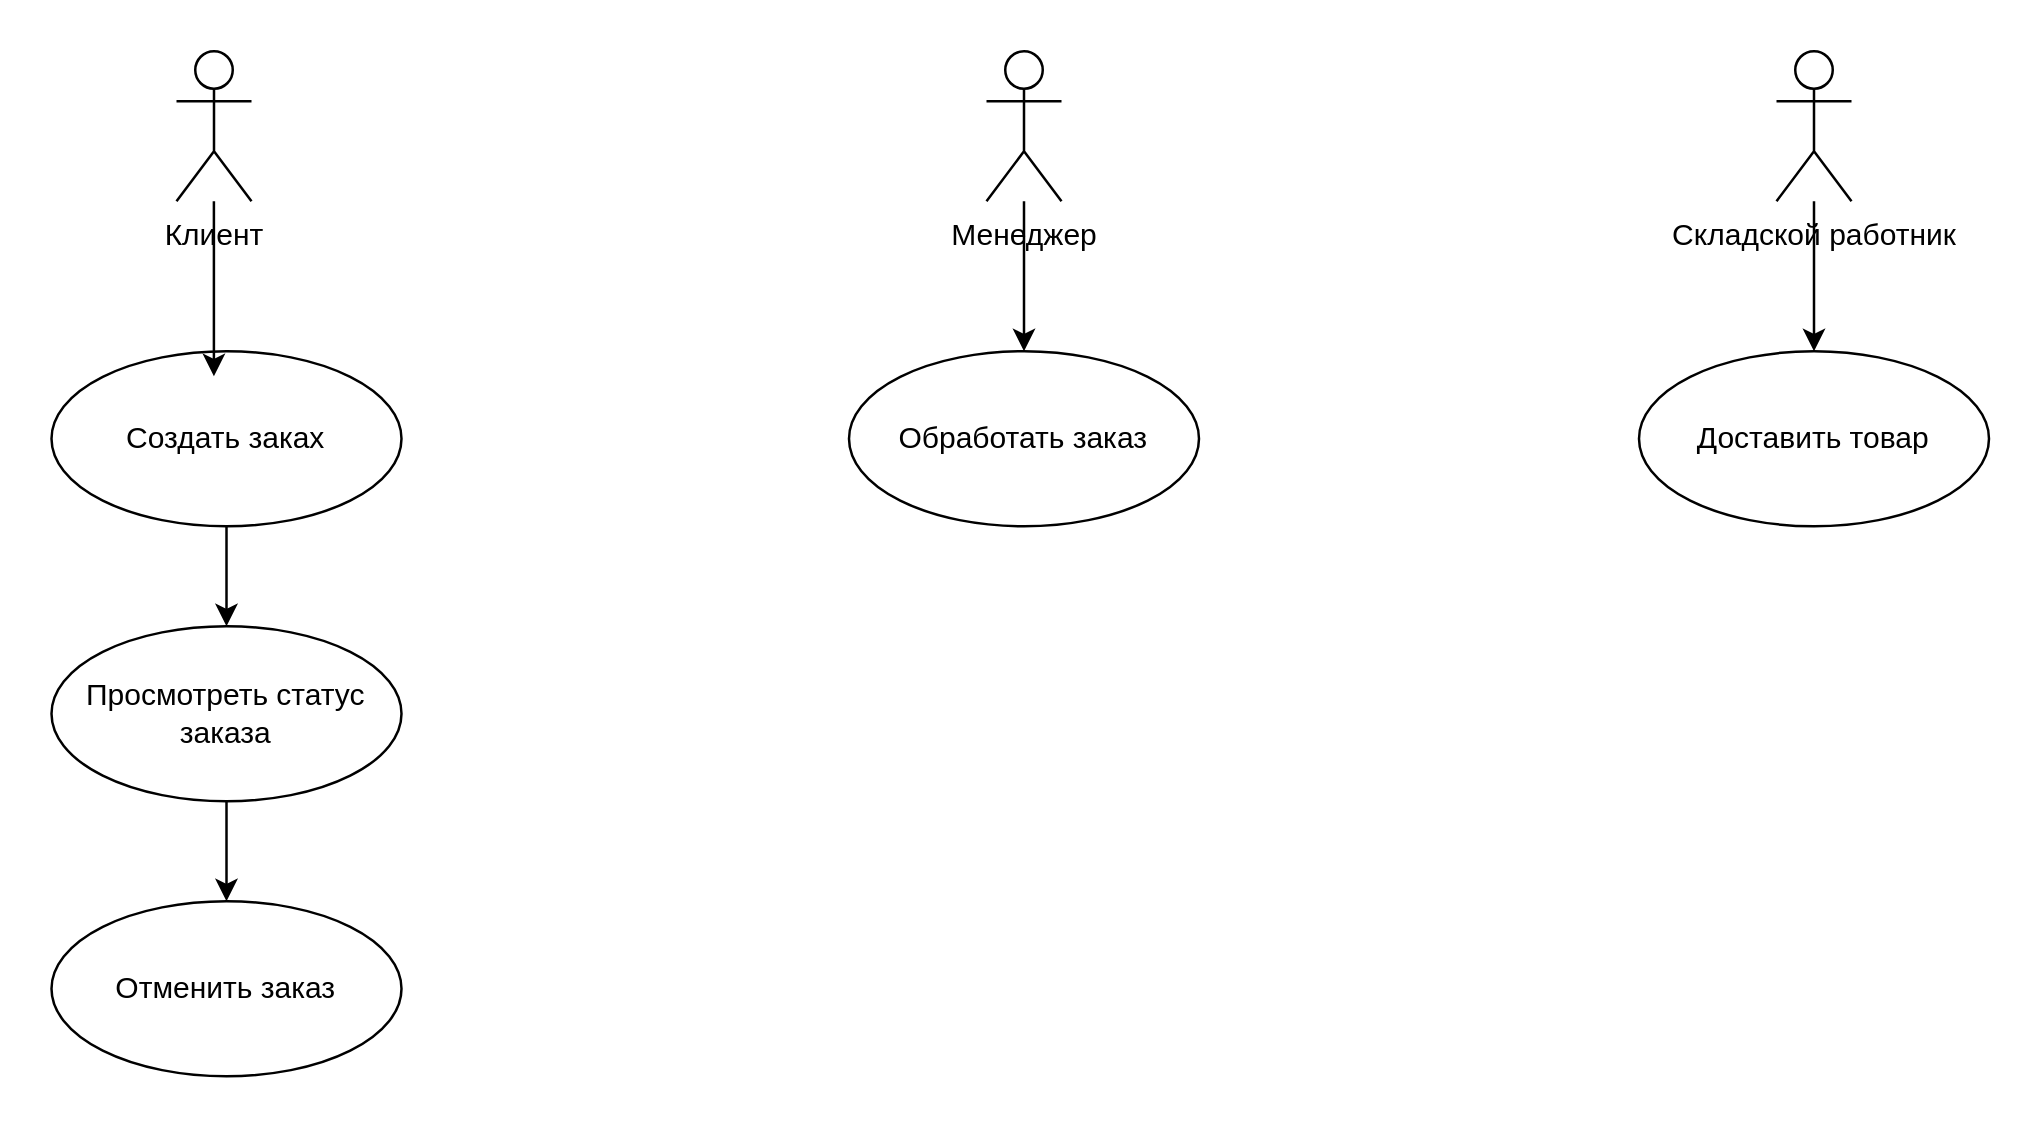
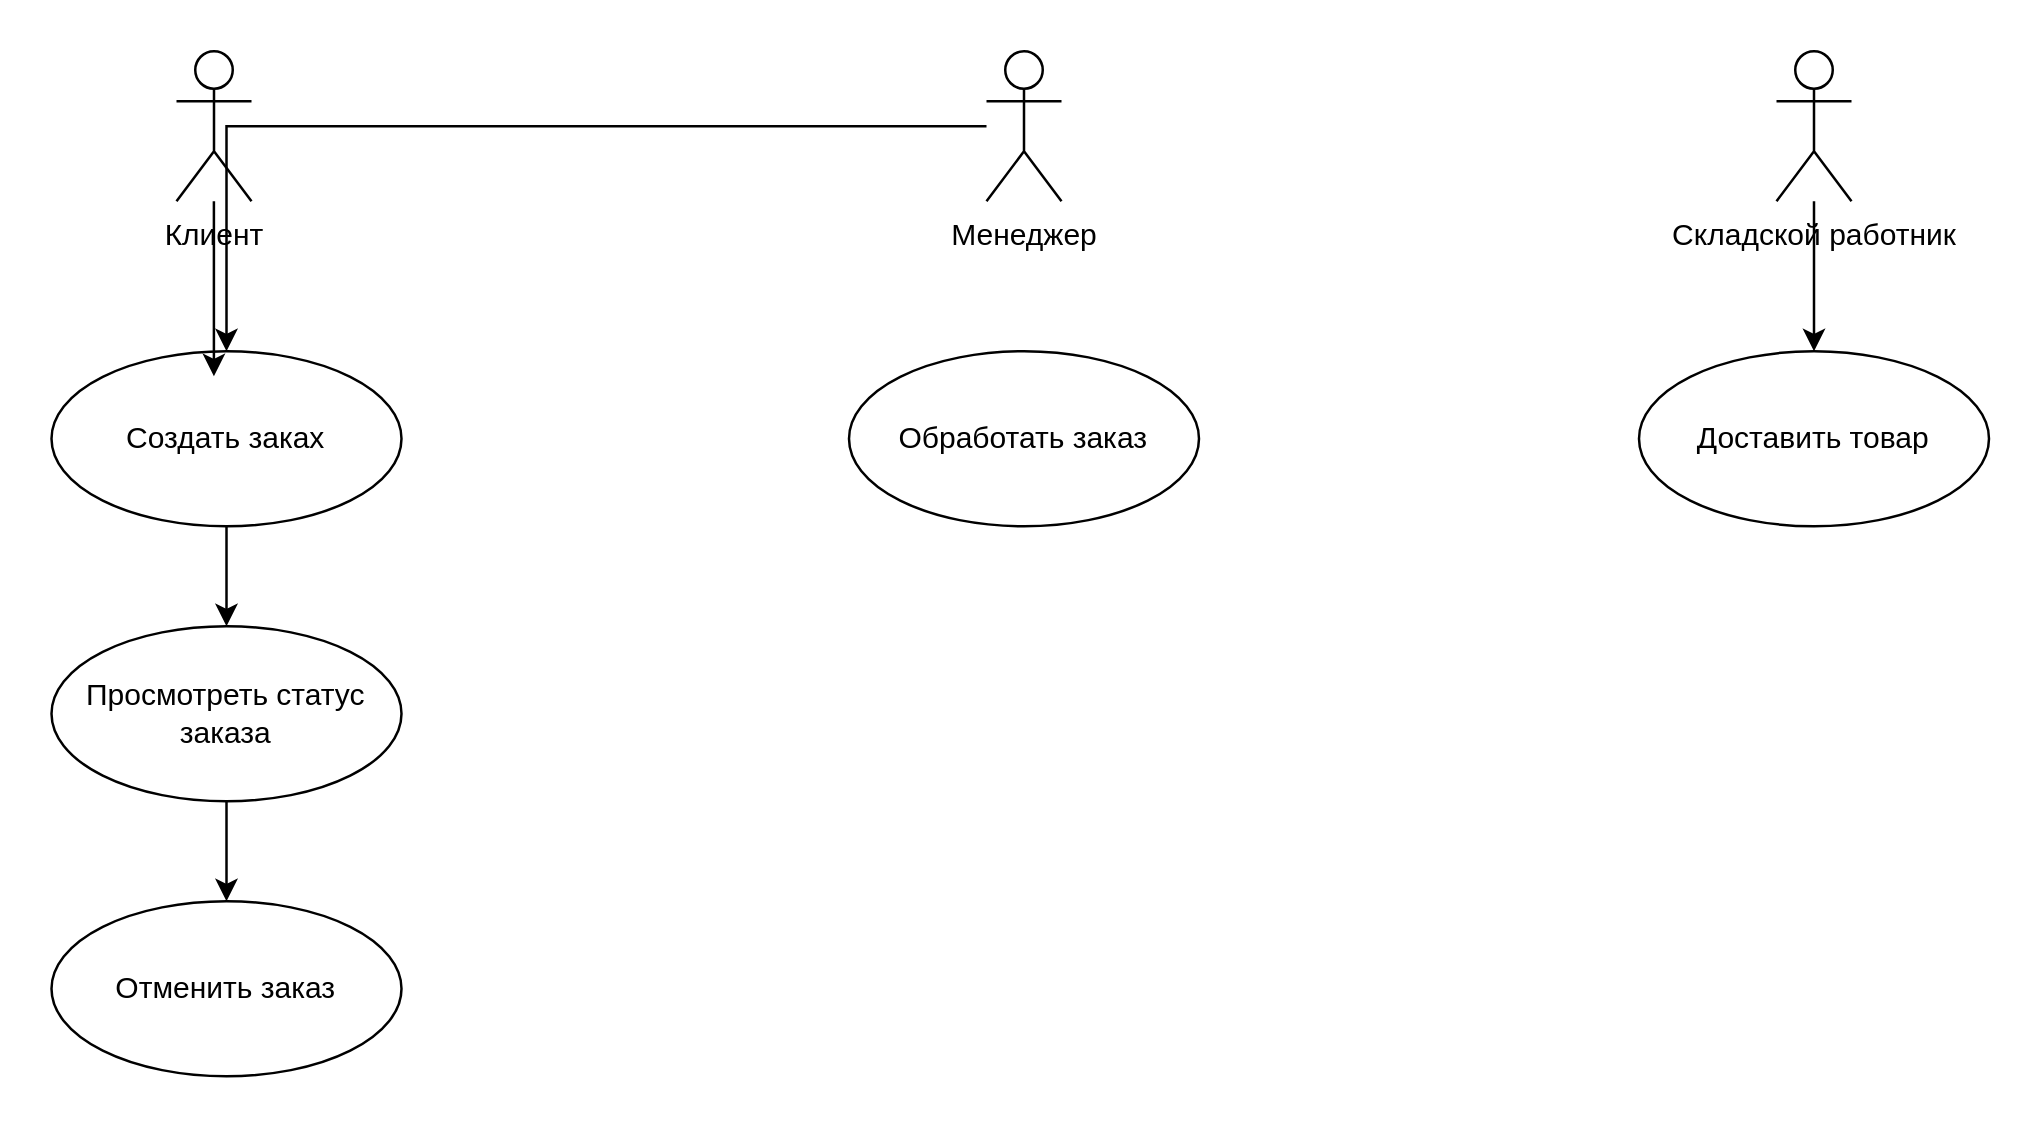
edge "Менеджер" -> "Обработать заказ": now "Менеджер" -> "Создать заках"
